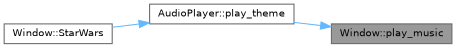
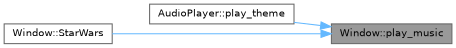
edge "Window::StarWars" -> "AudioPlayer::play_theme": now "Window::StarWars" -> "Window::play_music"
